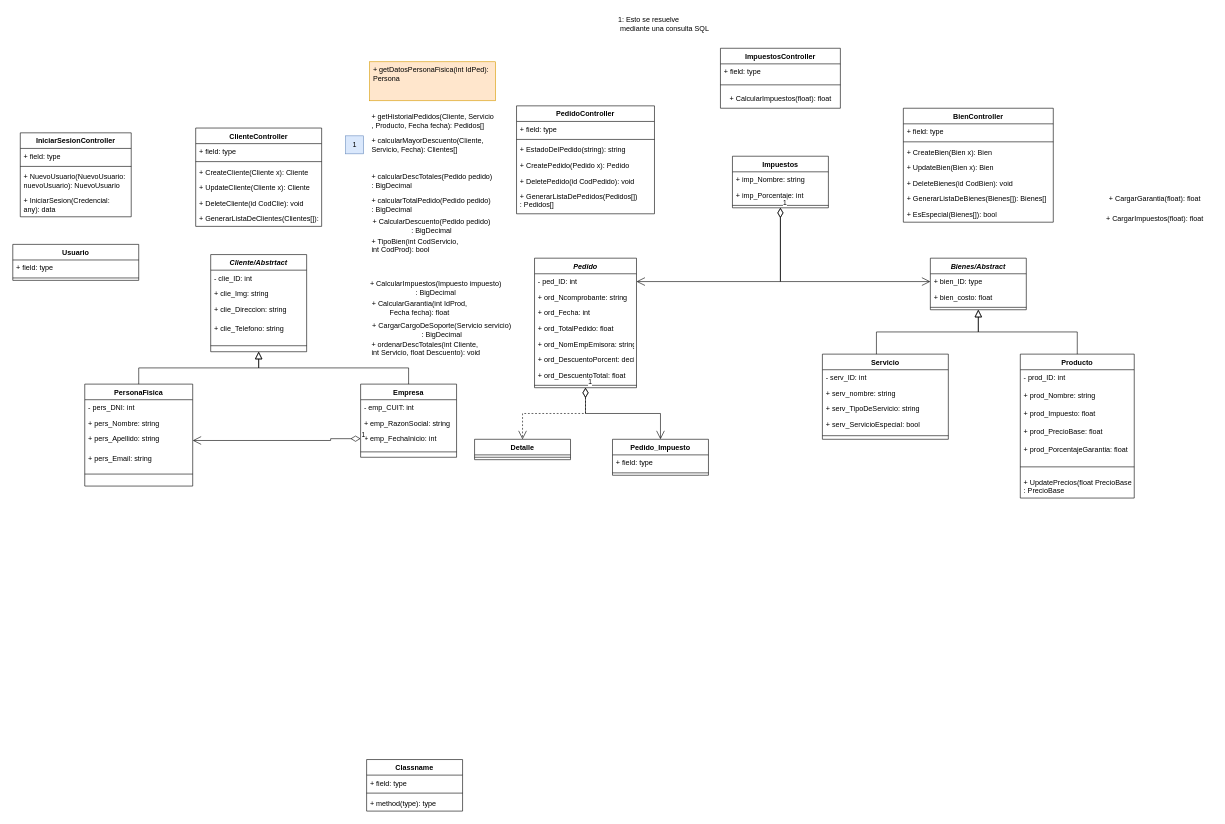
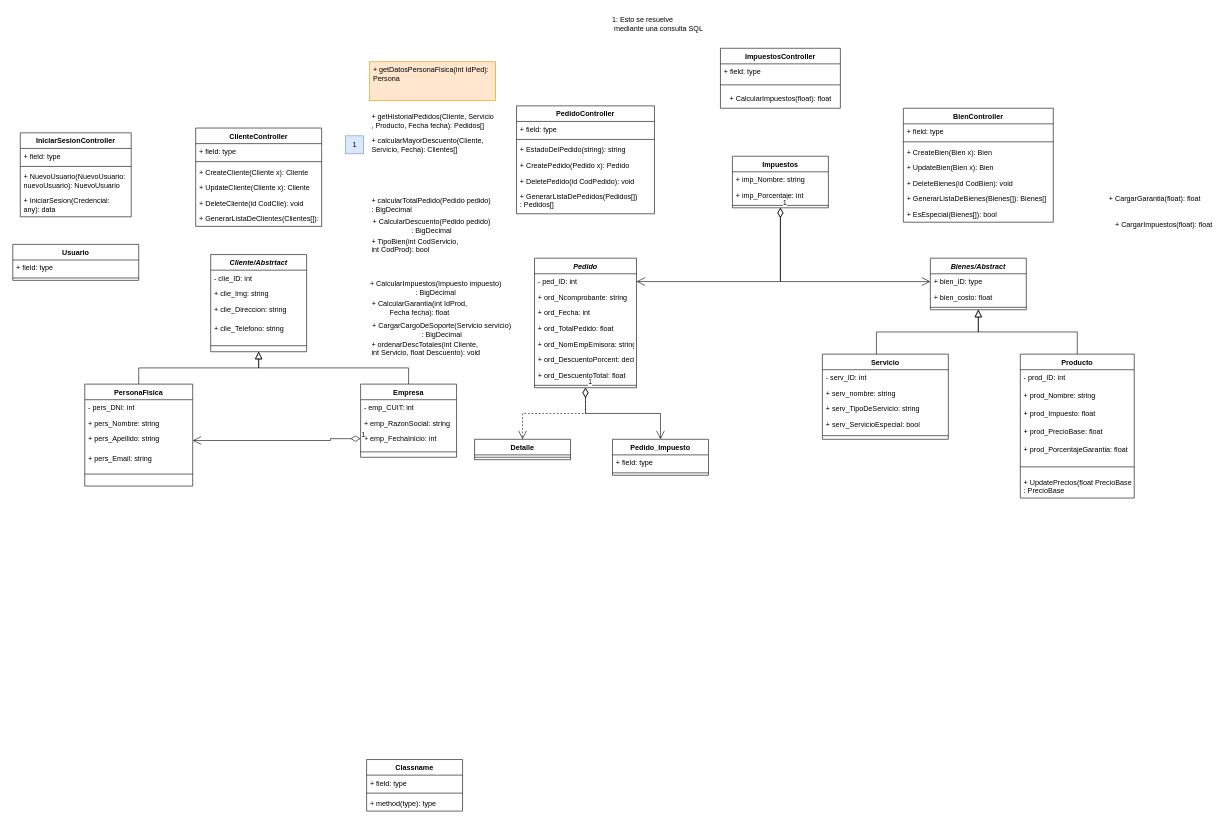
node "1: Esto se resuelve mediante una consulta SQL": moved (648, 24) -> (642, 24)
node "+ calcularDescTotales(Pedido pedido) : BigDecimal": removed
node "+ CargarImpuestos(float): float": moved (1155, 219) -> (1164, 225)
